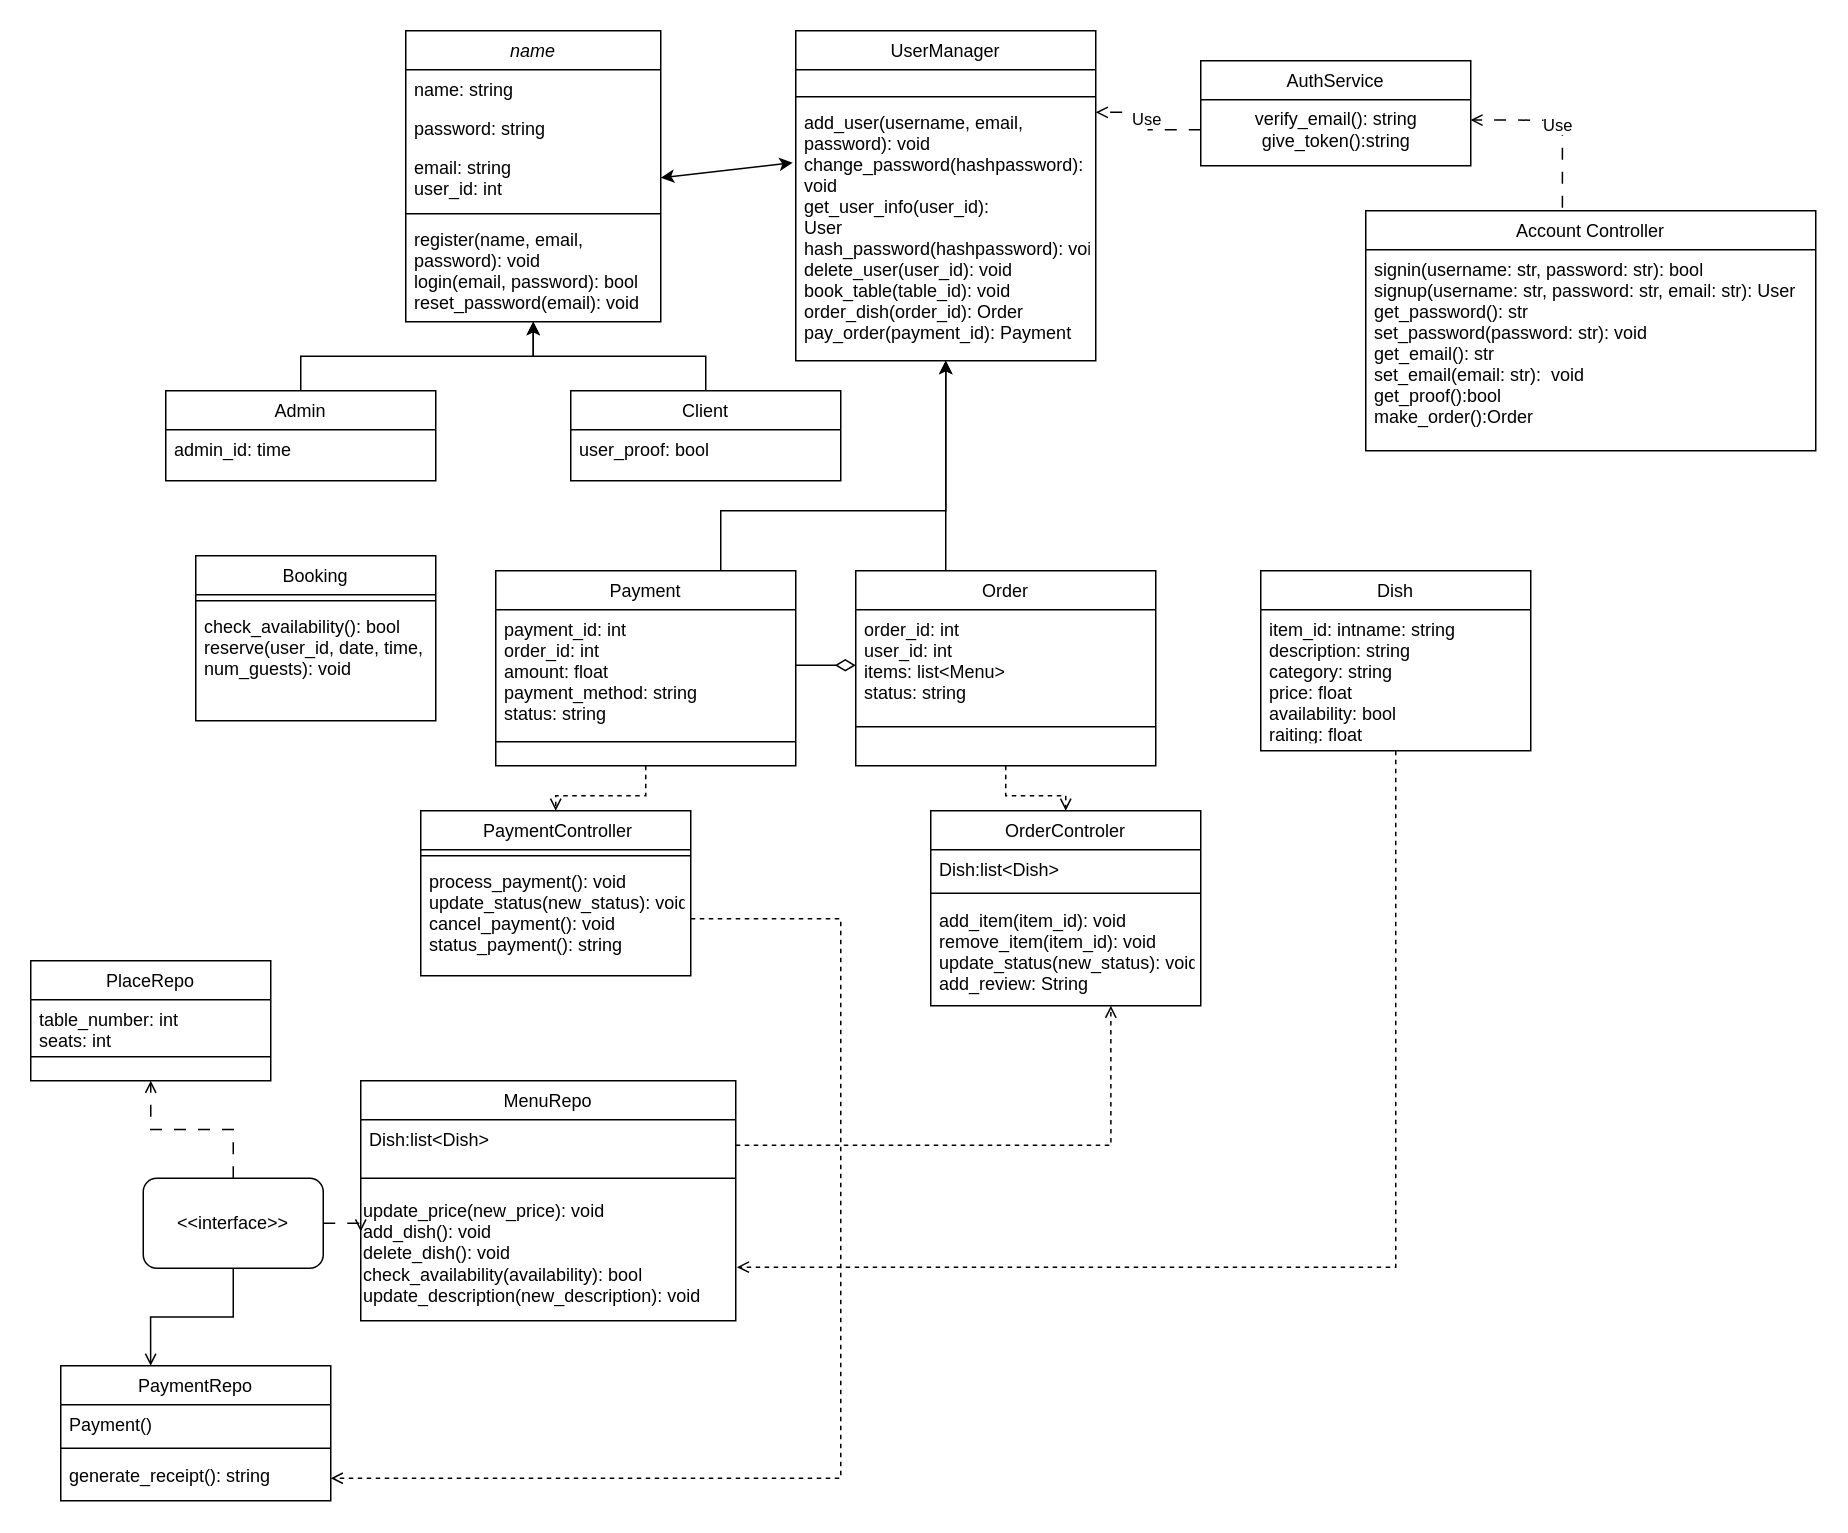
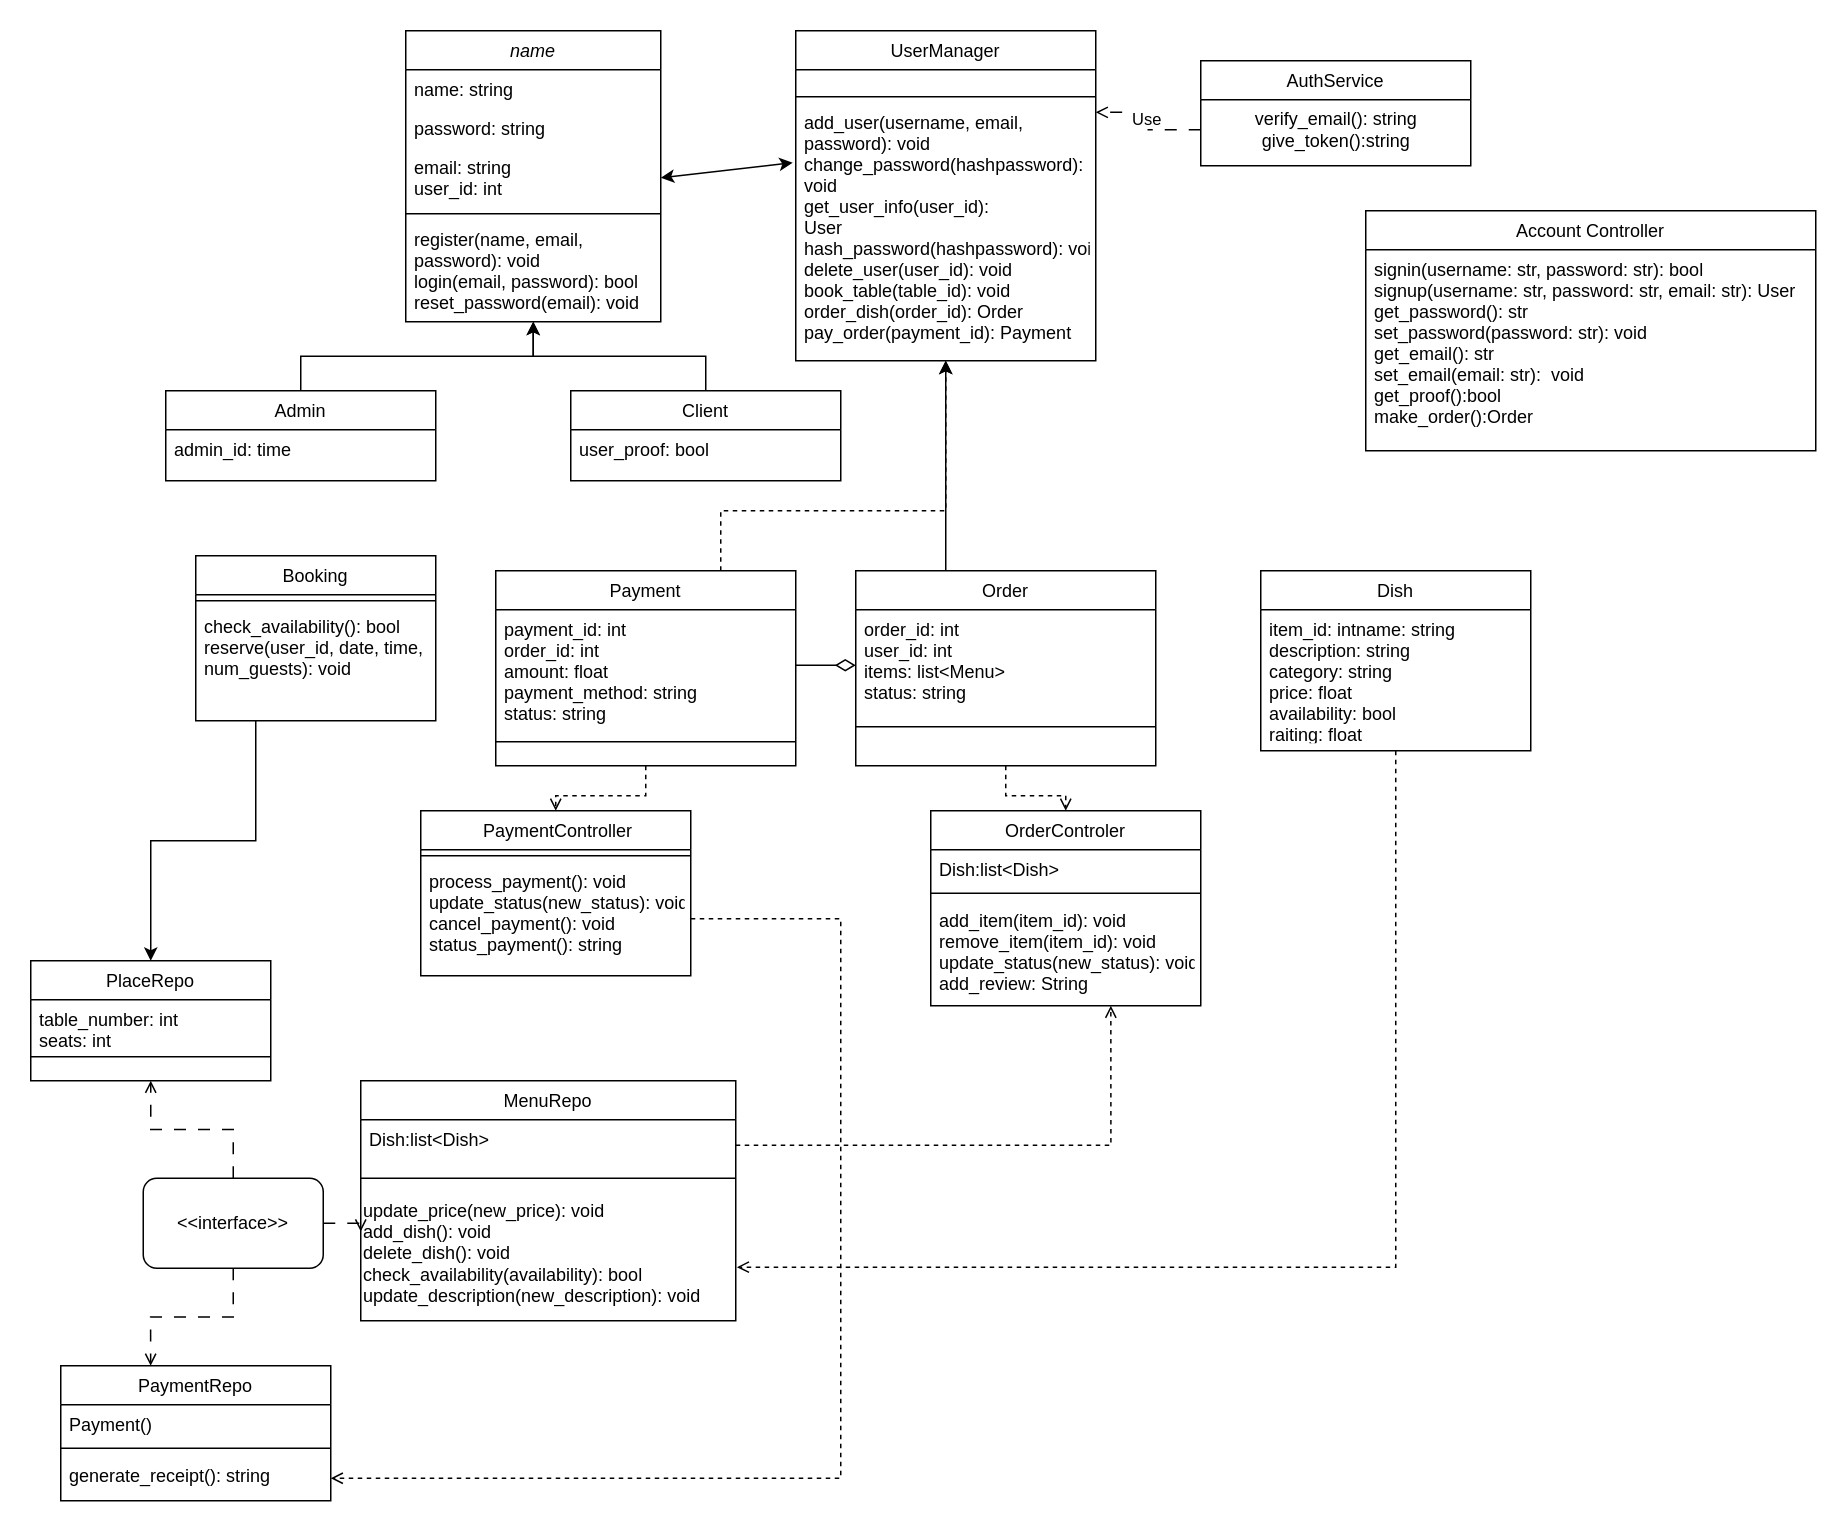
edge "Account Controller" -> "verify_email(): string give_token():string": removed, label "Use"
edge "Payment" -> "UserManager": style solid -> dashed
edge "Booking" -> "PlaceRepo": added
edge "<<interface>>" -> "PaymentRepo": style solid -> dashed
